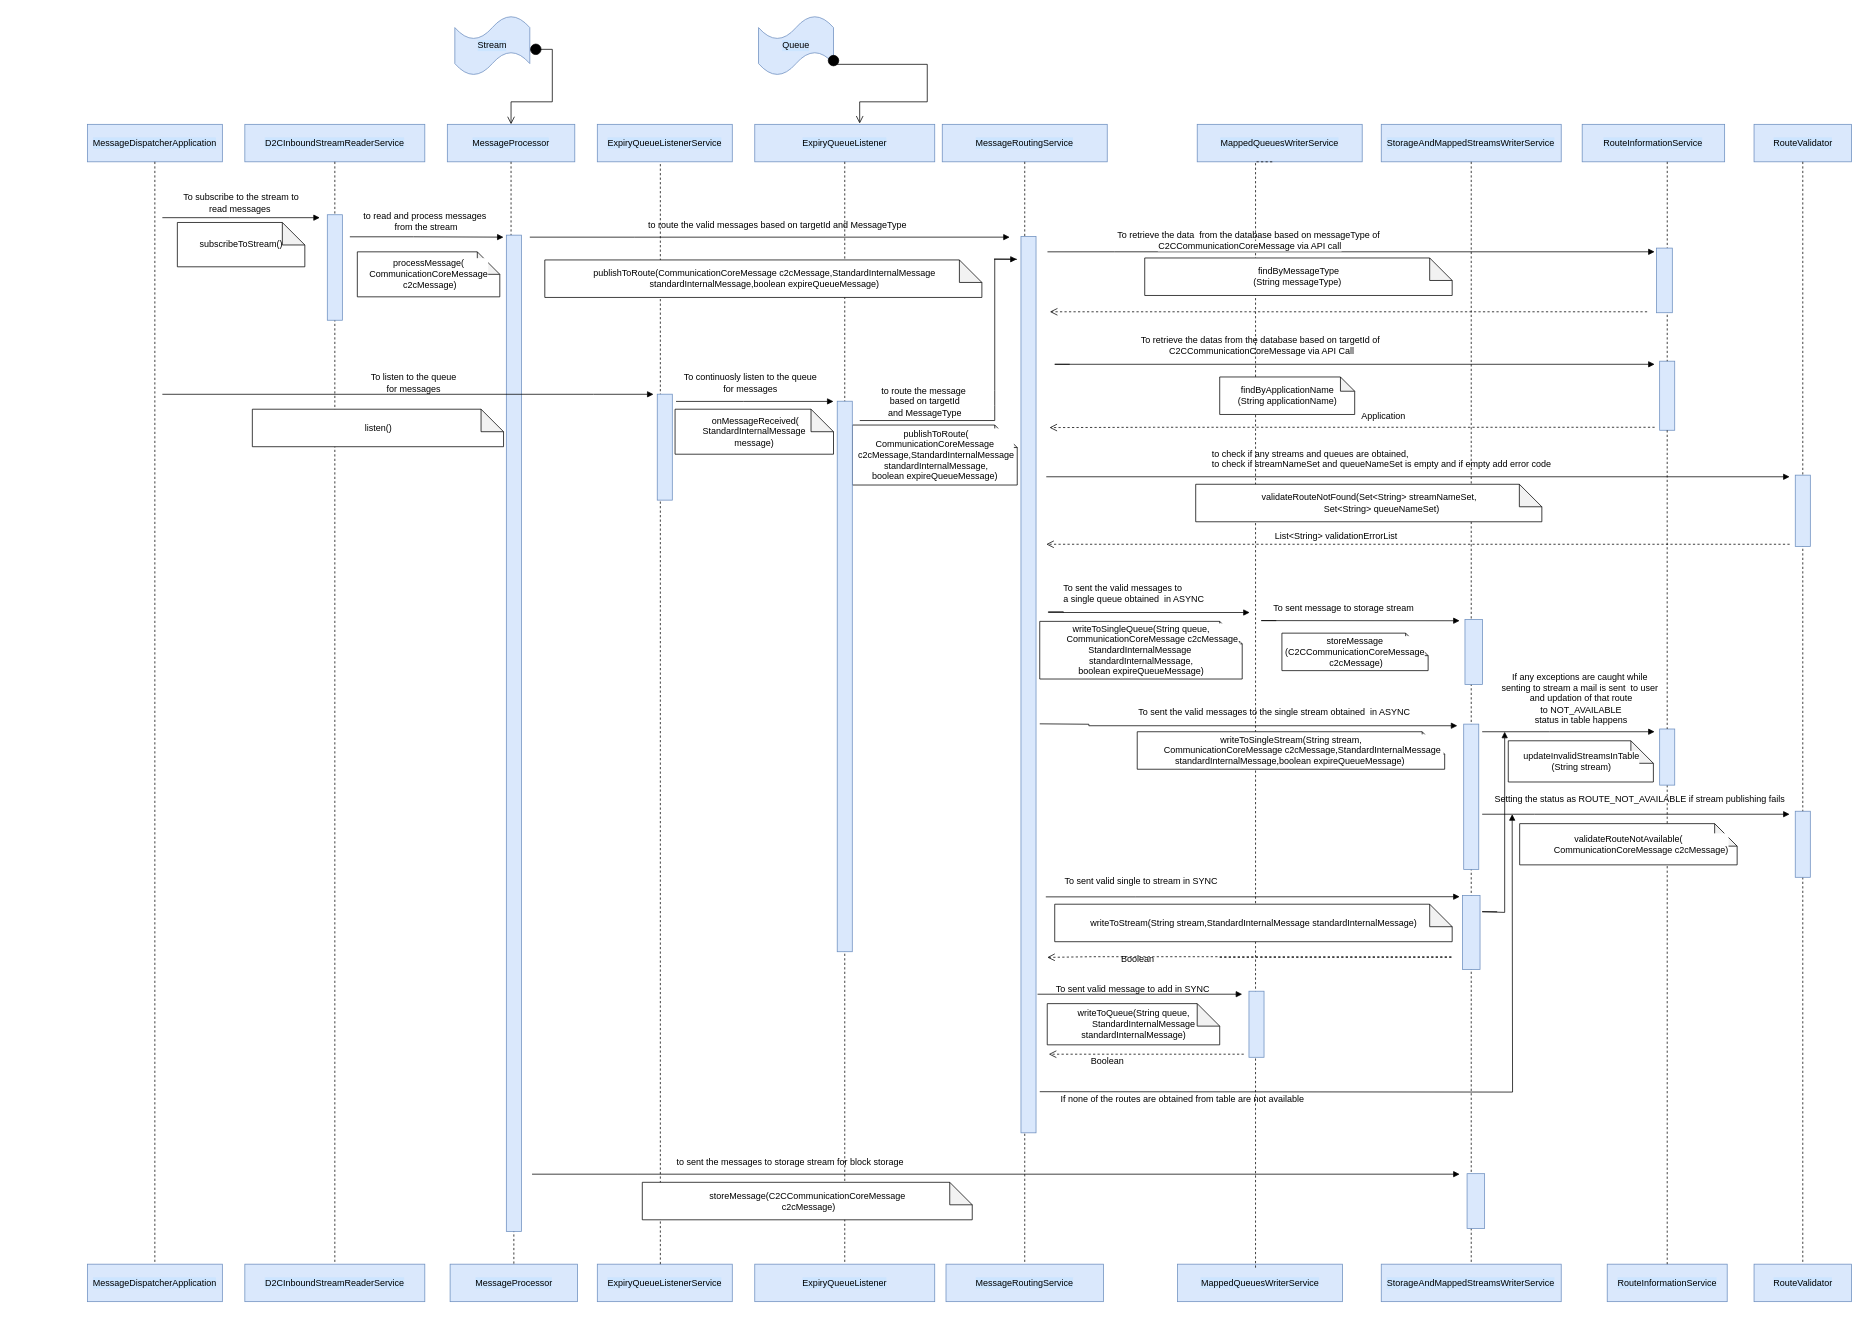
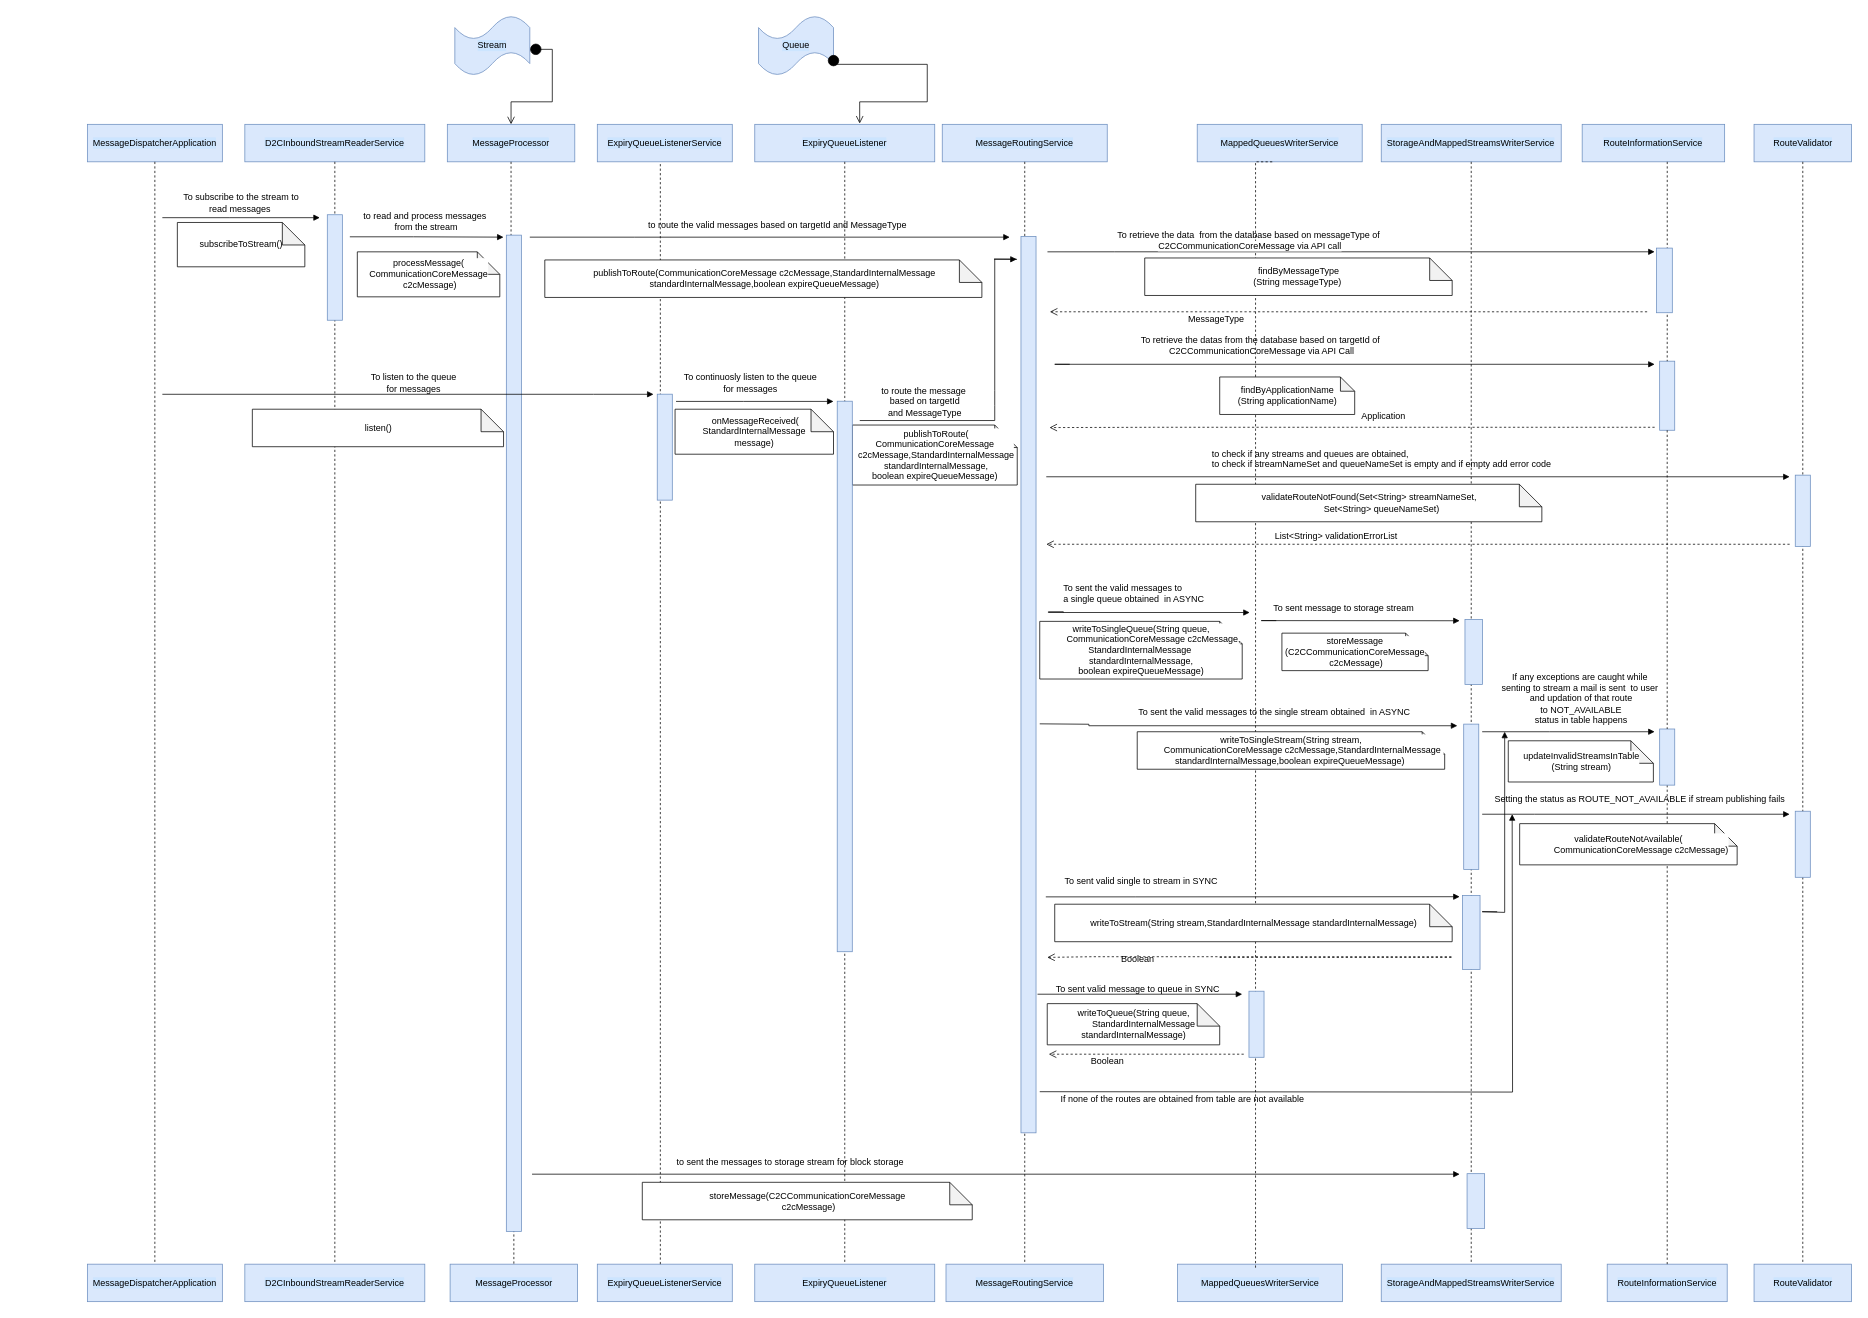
node "MessageType": added
node "To sent valid message to add in SYNC": label "To sent valid message to add in SYNC" -> "To sent valid message to queue in SYNC"
